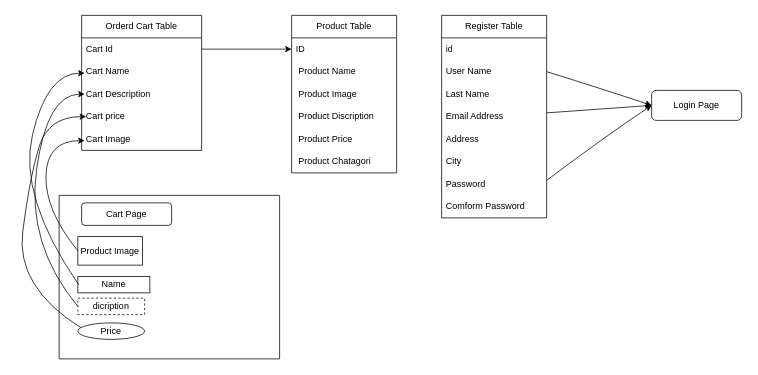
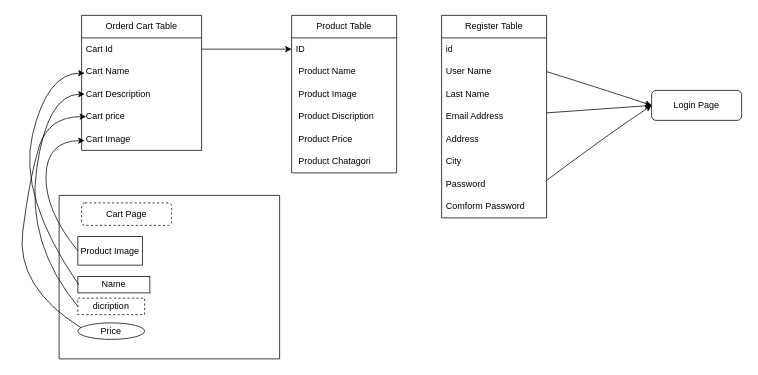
node "Cart Page": style solid -> dashed
